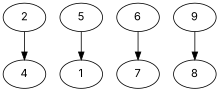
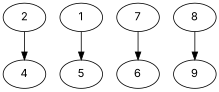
edge "5" -> "1": reversed
edge "6" -> "7": reversed
edge "9" -> "8": reversed
